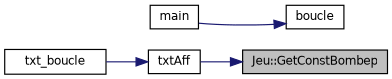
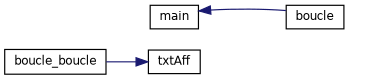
edge "main" -> "boucle": reversed
node "txt_boucle": label "txt_boucle" -> "boucle_boucle"
node "Jeu::GetConstBombep": removed
